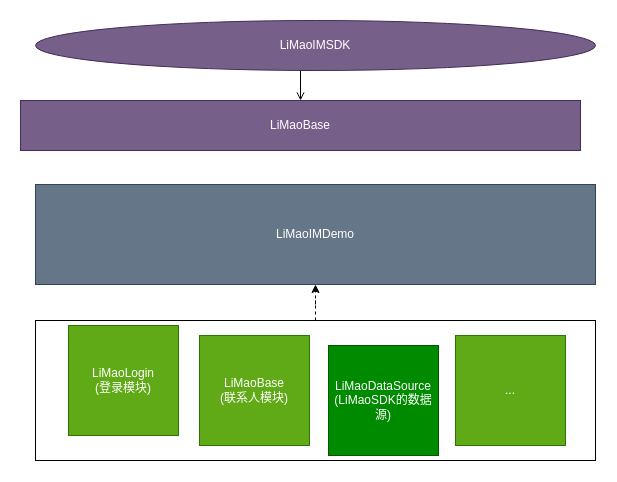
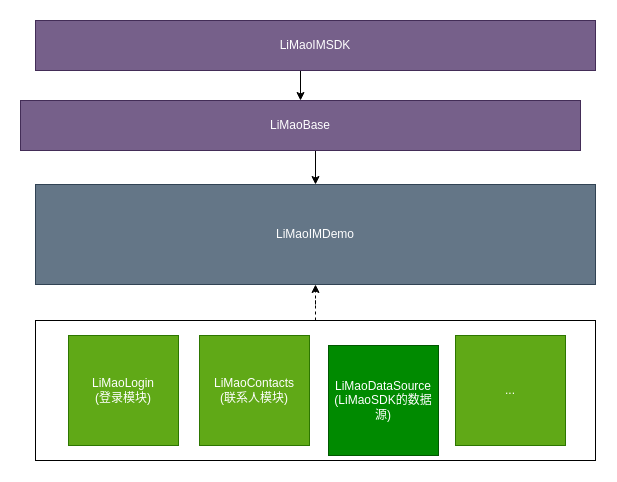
node "LiMaoIMSDK": shape ellipse -> rectangle
edge "LiMaoIMSDK" -> "LiMaoBase": arrowhead open -> classic
edge "LiMaoBase" -> "LiMaoIMDemo": added
node "LiMaoLogin (登录模块)": moved (124, 381) -> (124, 391)
node "LiMaoBase (联系人模块)": label "LiMaoBase (联系人模块)" -> "LiMaoContacts (联系人模块)"
